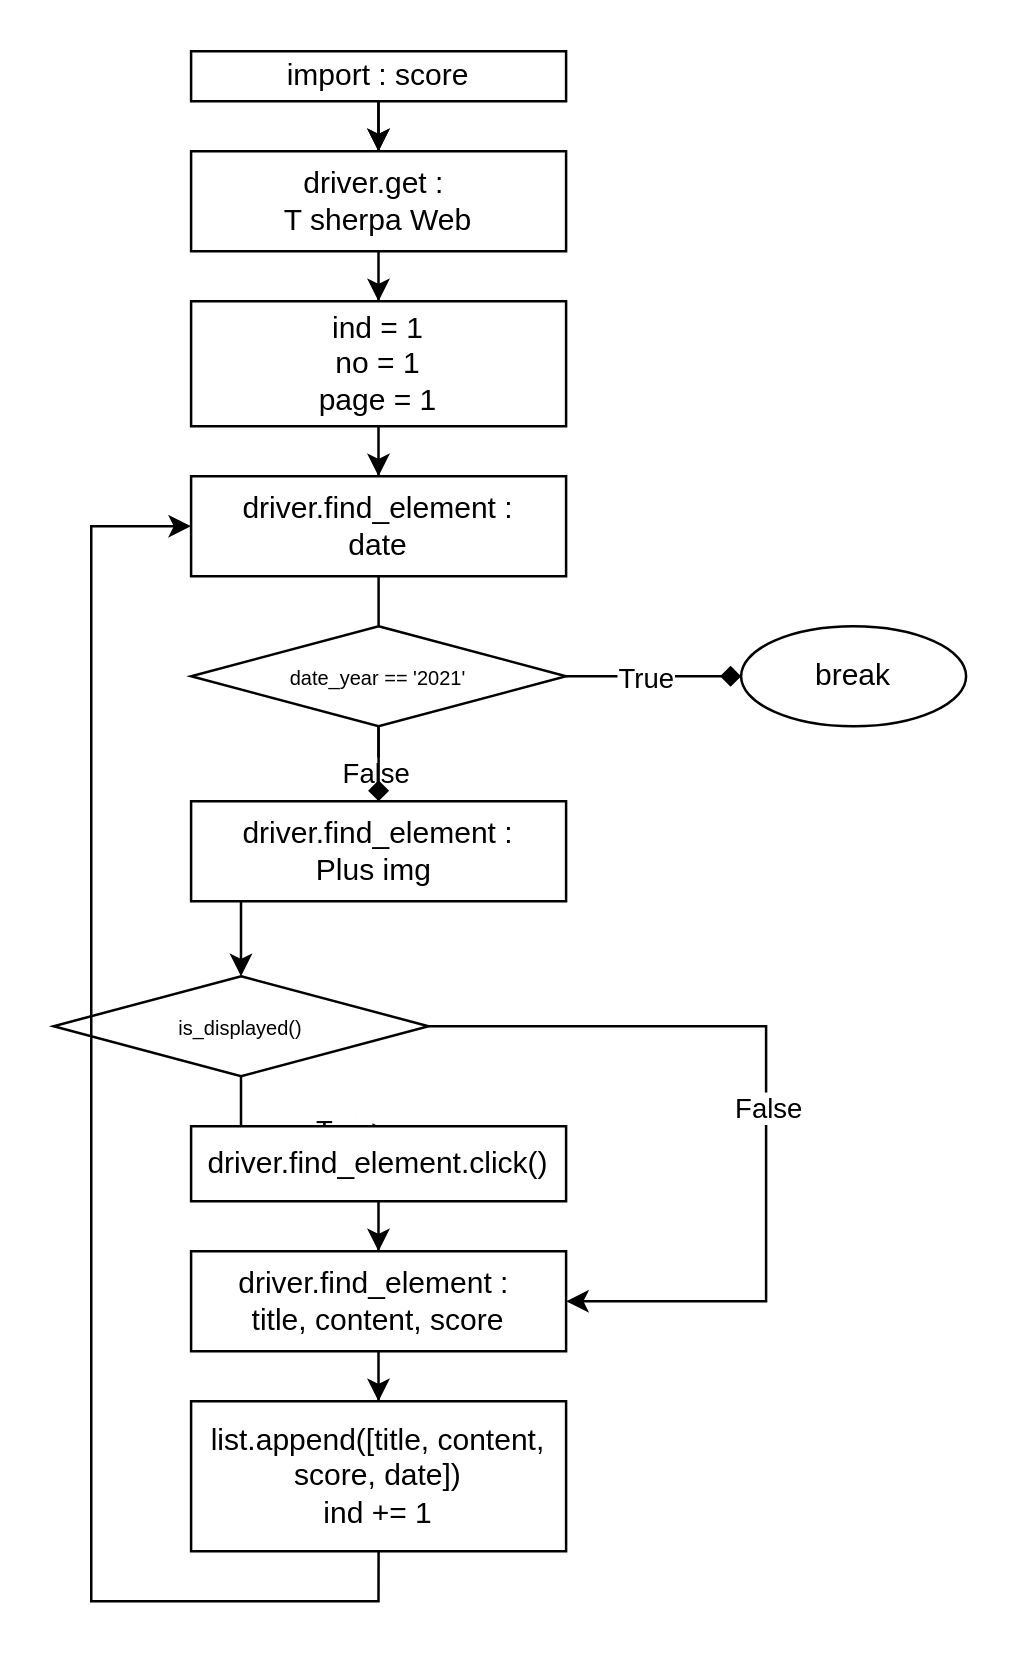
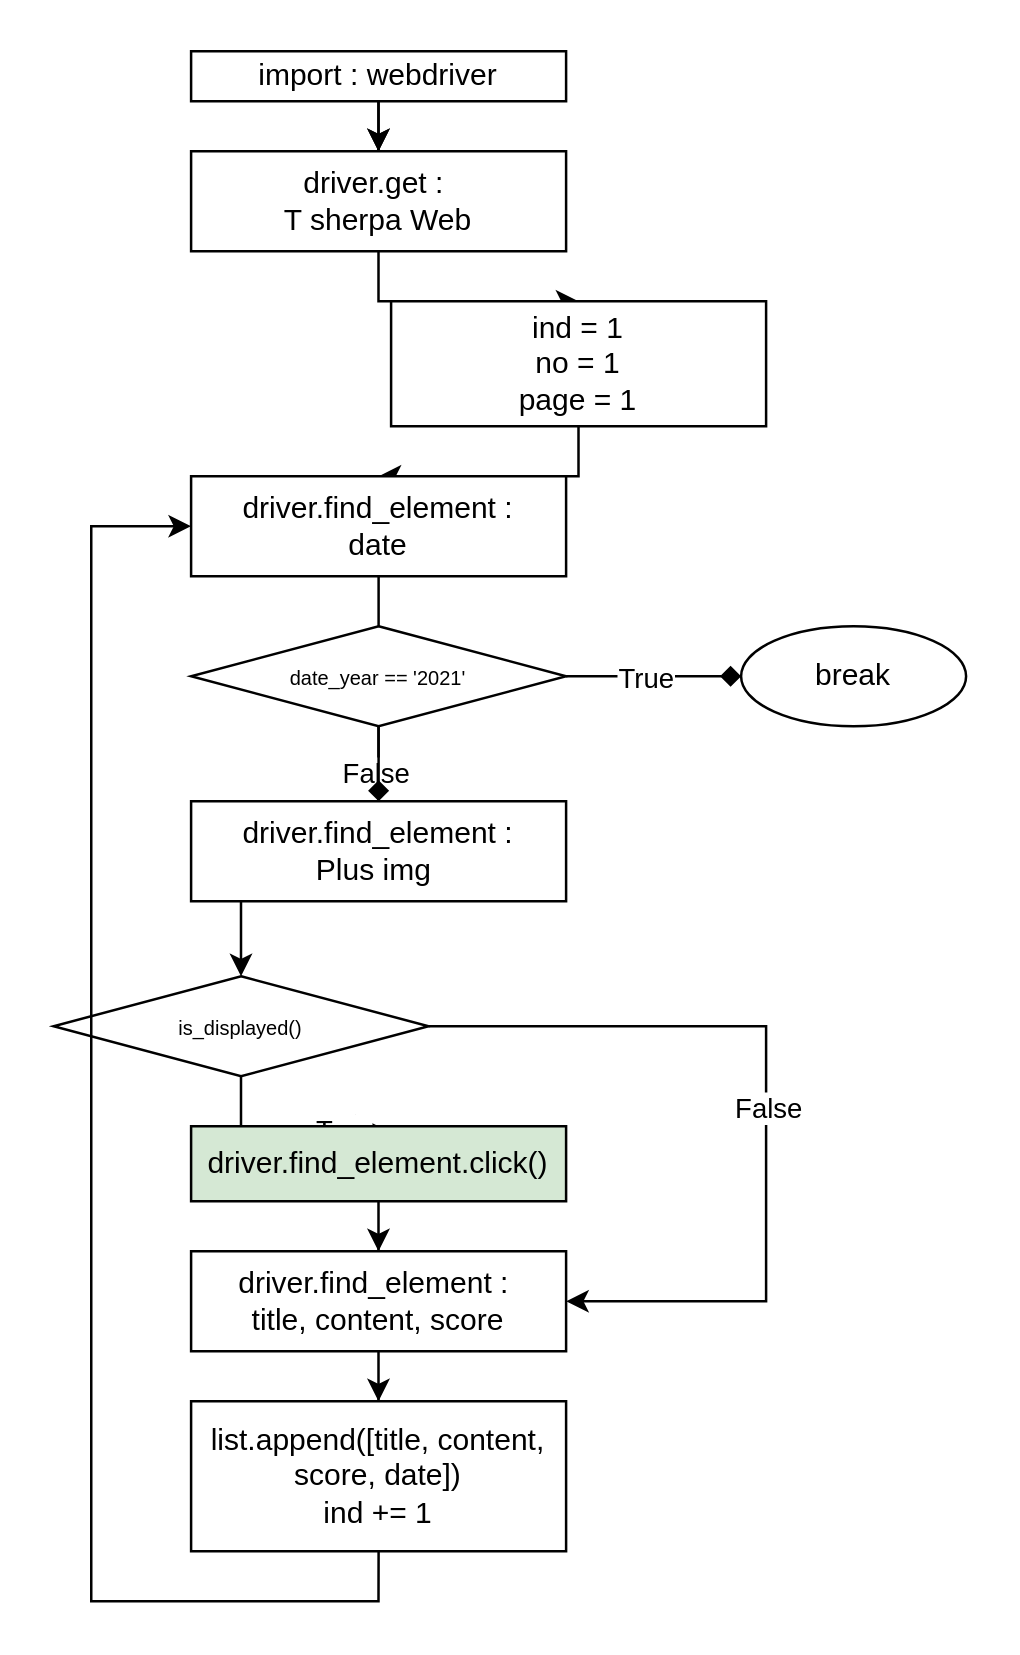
node "import : score": label "import : score" -> "import : webdriver"
node "ind = 1 no = 1 page = 1": moved (379, 364) -> (579, 364)
node "driver.find_element.click()": fillcolor #ffffff -> #d5e8d4
